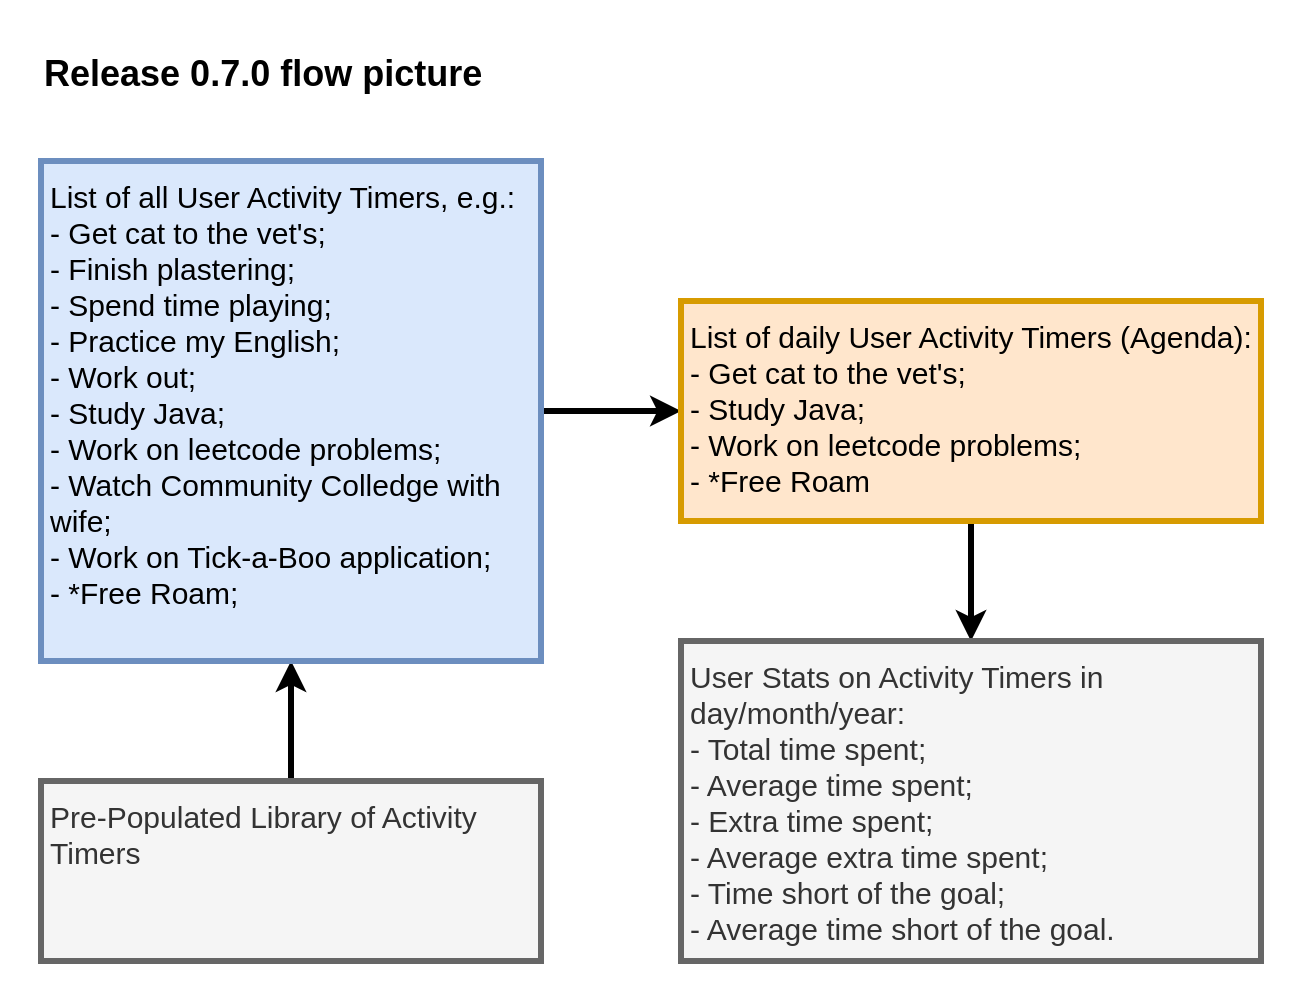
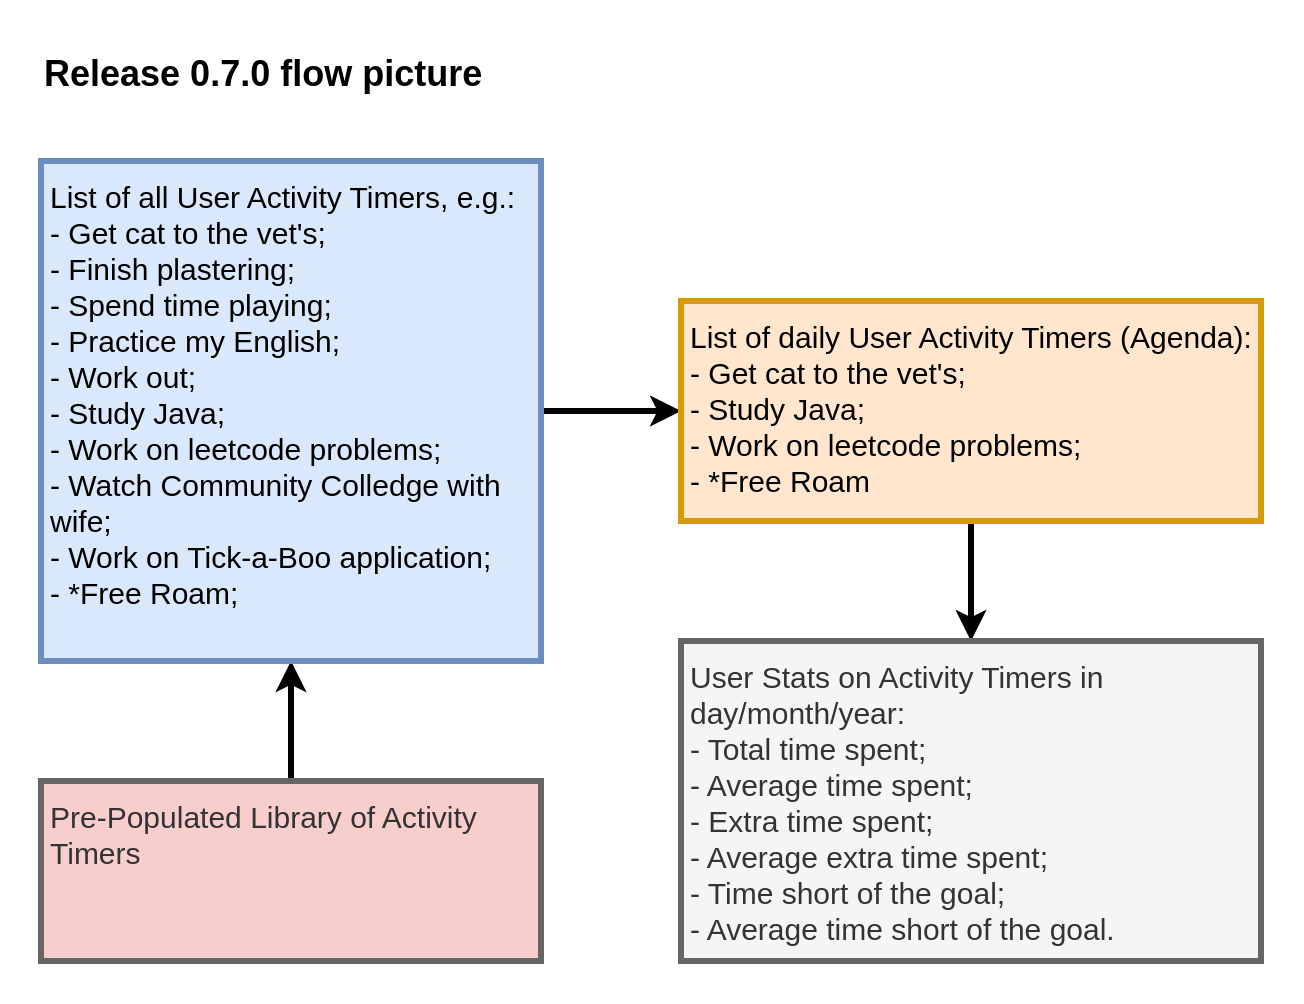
node "Pre-Populated Library of Activity Timers": fillcolor #f5f5f5 -> #f8cecc
